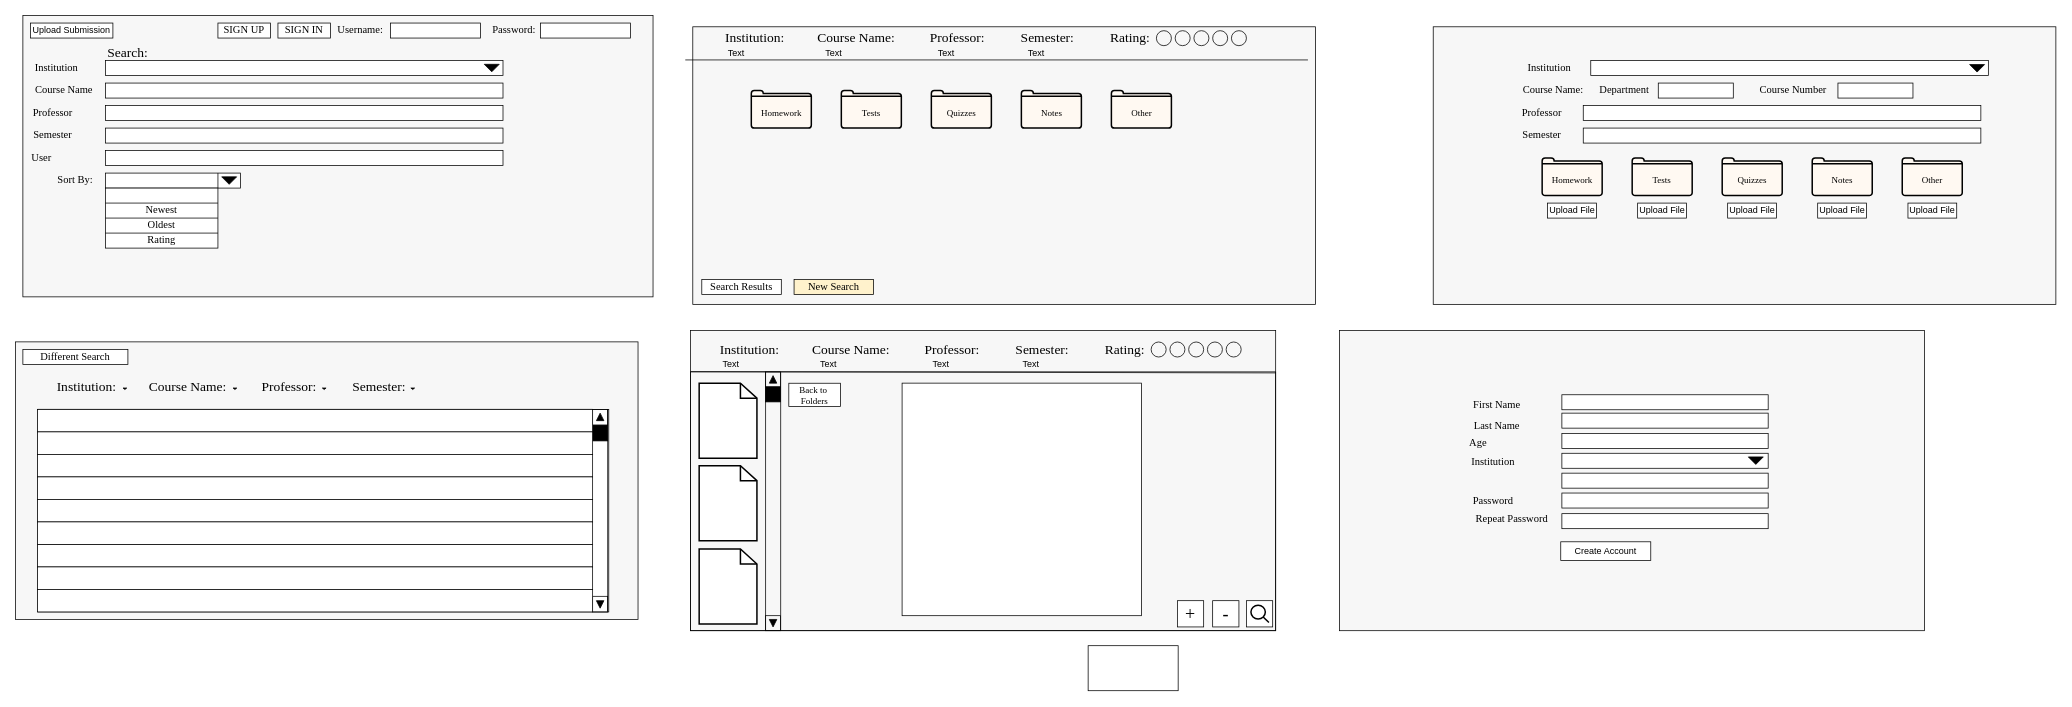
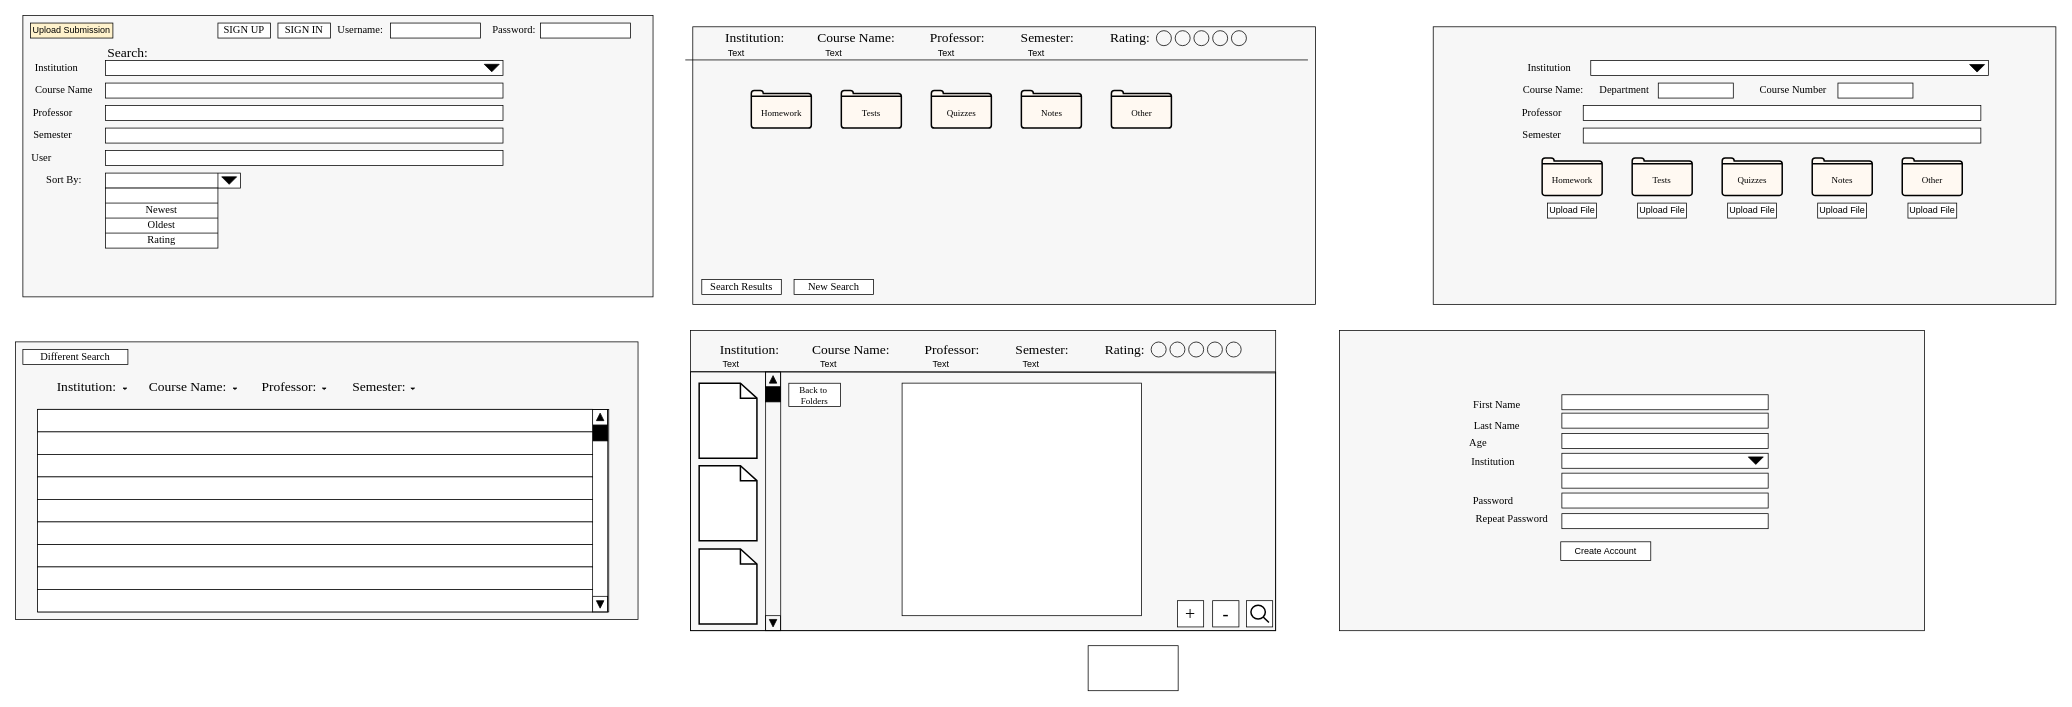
node "Upload Submission": fillcolor #ffffff -> #fff2cc
node "Sort By:": moved (75, 180) -> (64, 180)
node "New Search": fillcolor #fff2cc -> #ffffff
